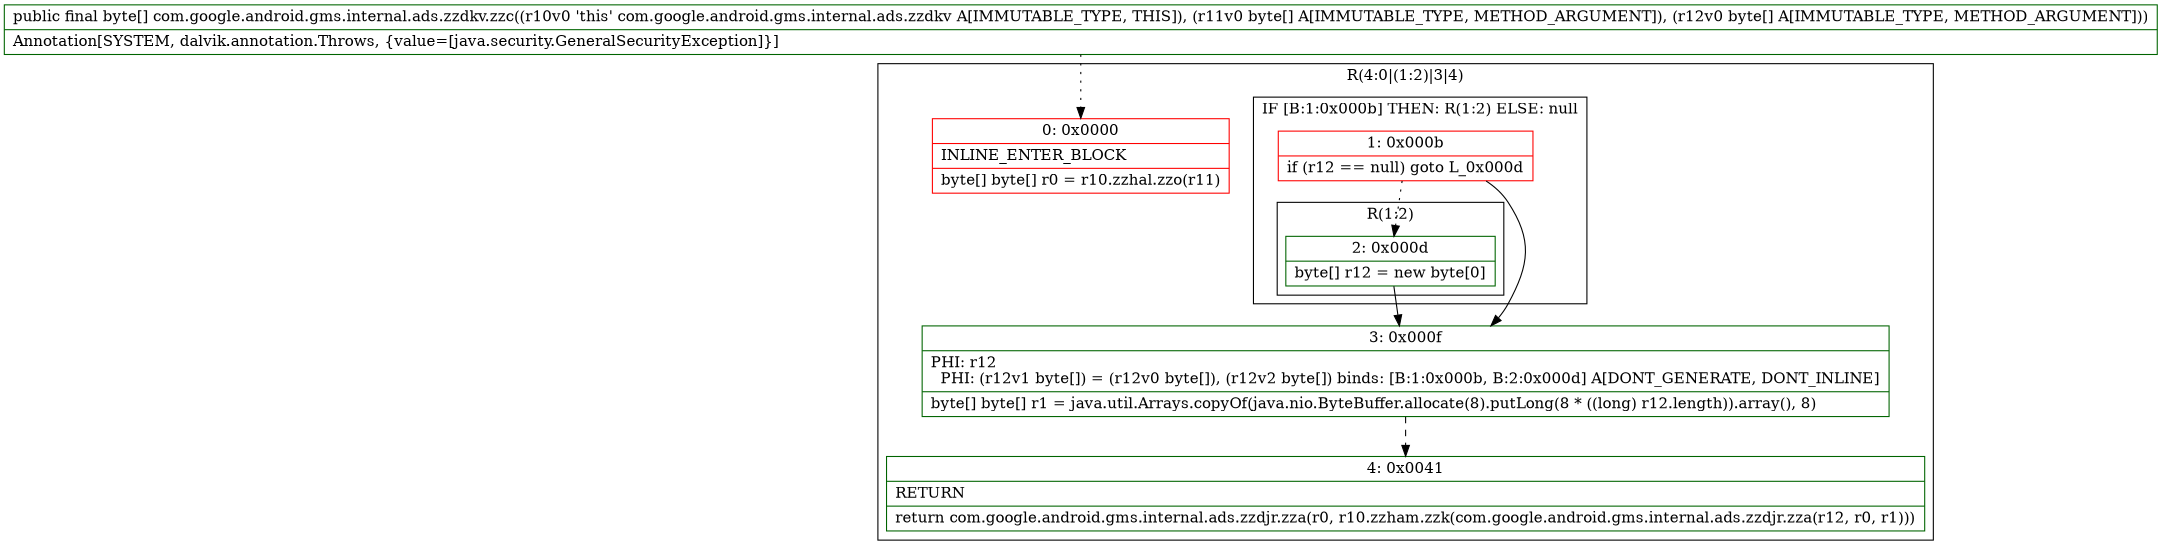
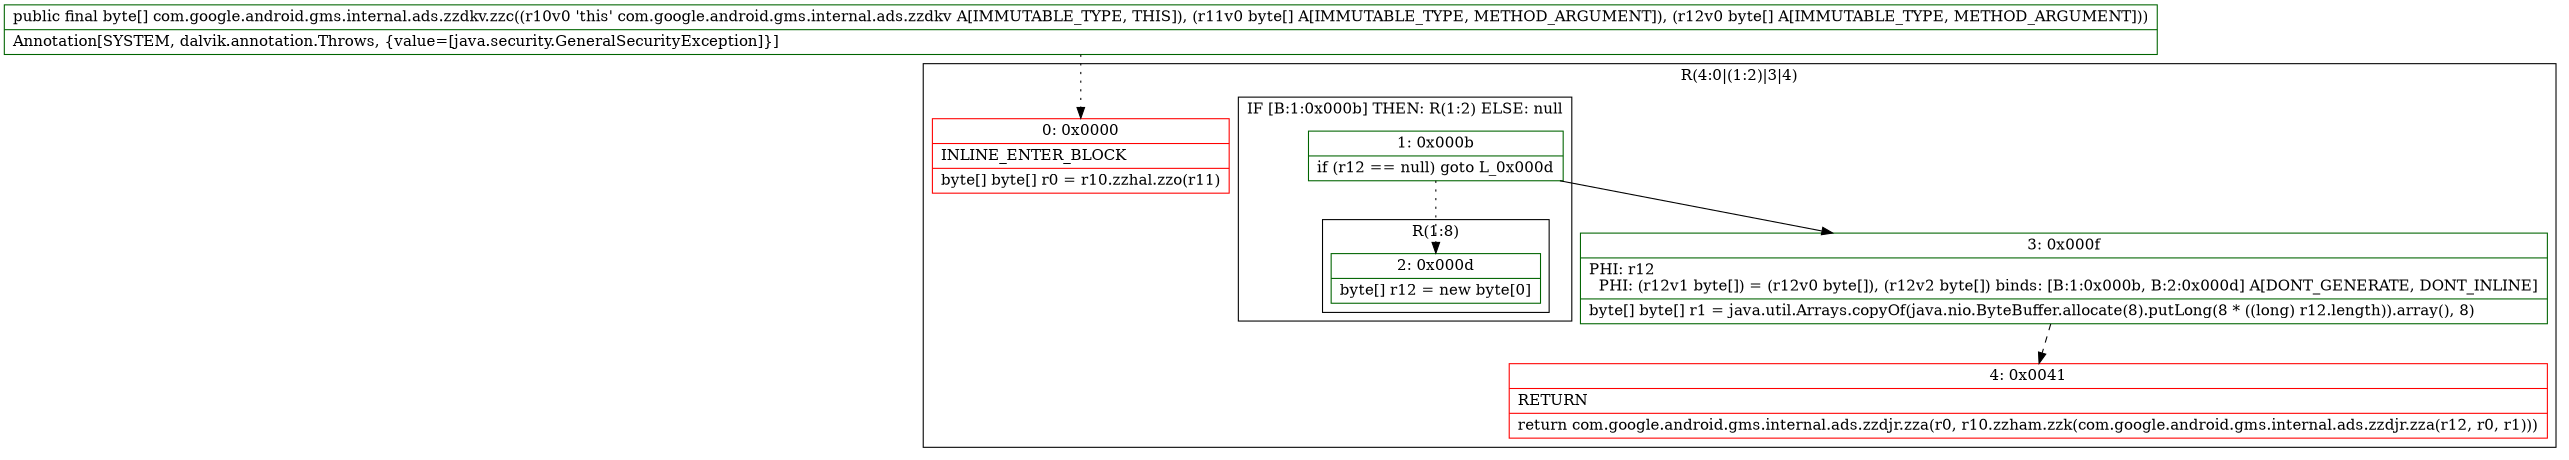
node "1: 0x000b": color red -> darkgreen
cluster "R(1:2)": label "R(1:2)" -> "R(1:8)"
edge "2: 0x000d" -> "3: 0x000f": removed
node "4: 0x0041": color darkgreen -> red
